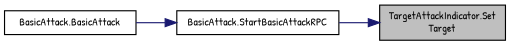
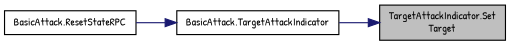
node "BasicAttack.BasicAttack": label "BasicAttack.BasicAttack" -> "BasicAttack.ResetStateRPC"
node "BasicAttack.StartBasicAttackRPC": label "BasicAttack.StartBasicAttackRPC" -> "BasicAttack.TargetAttackIndicator"
